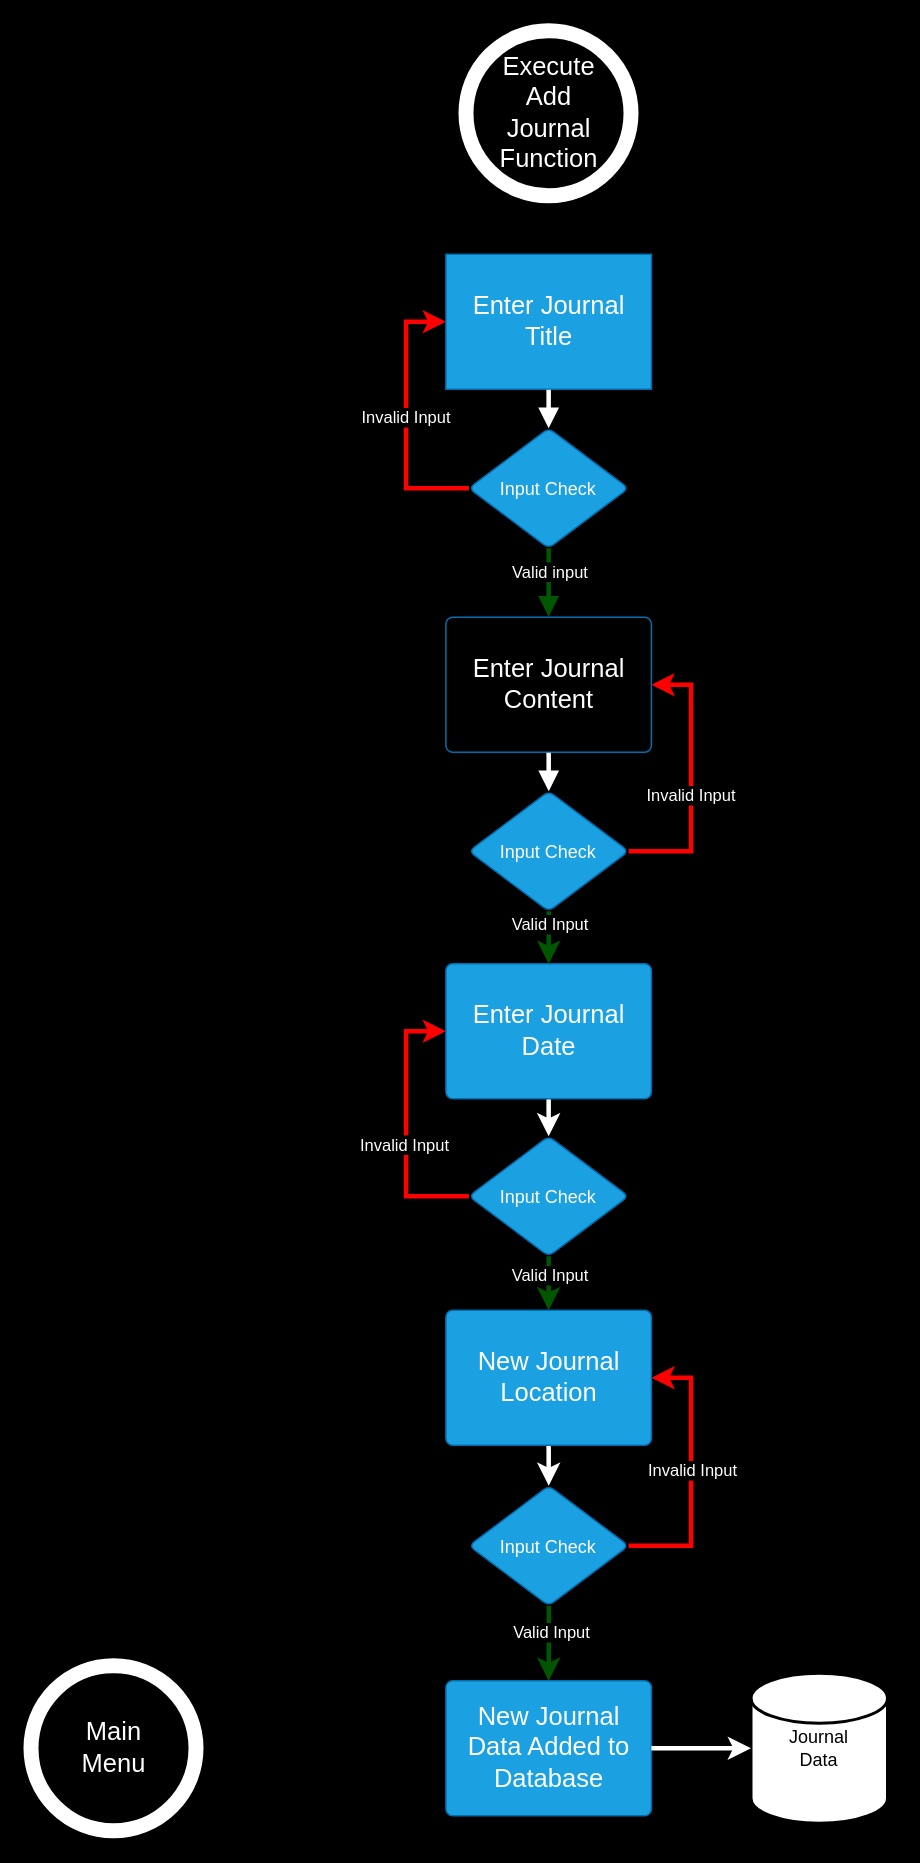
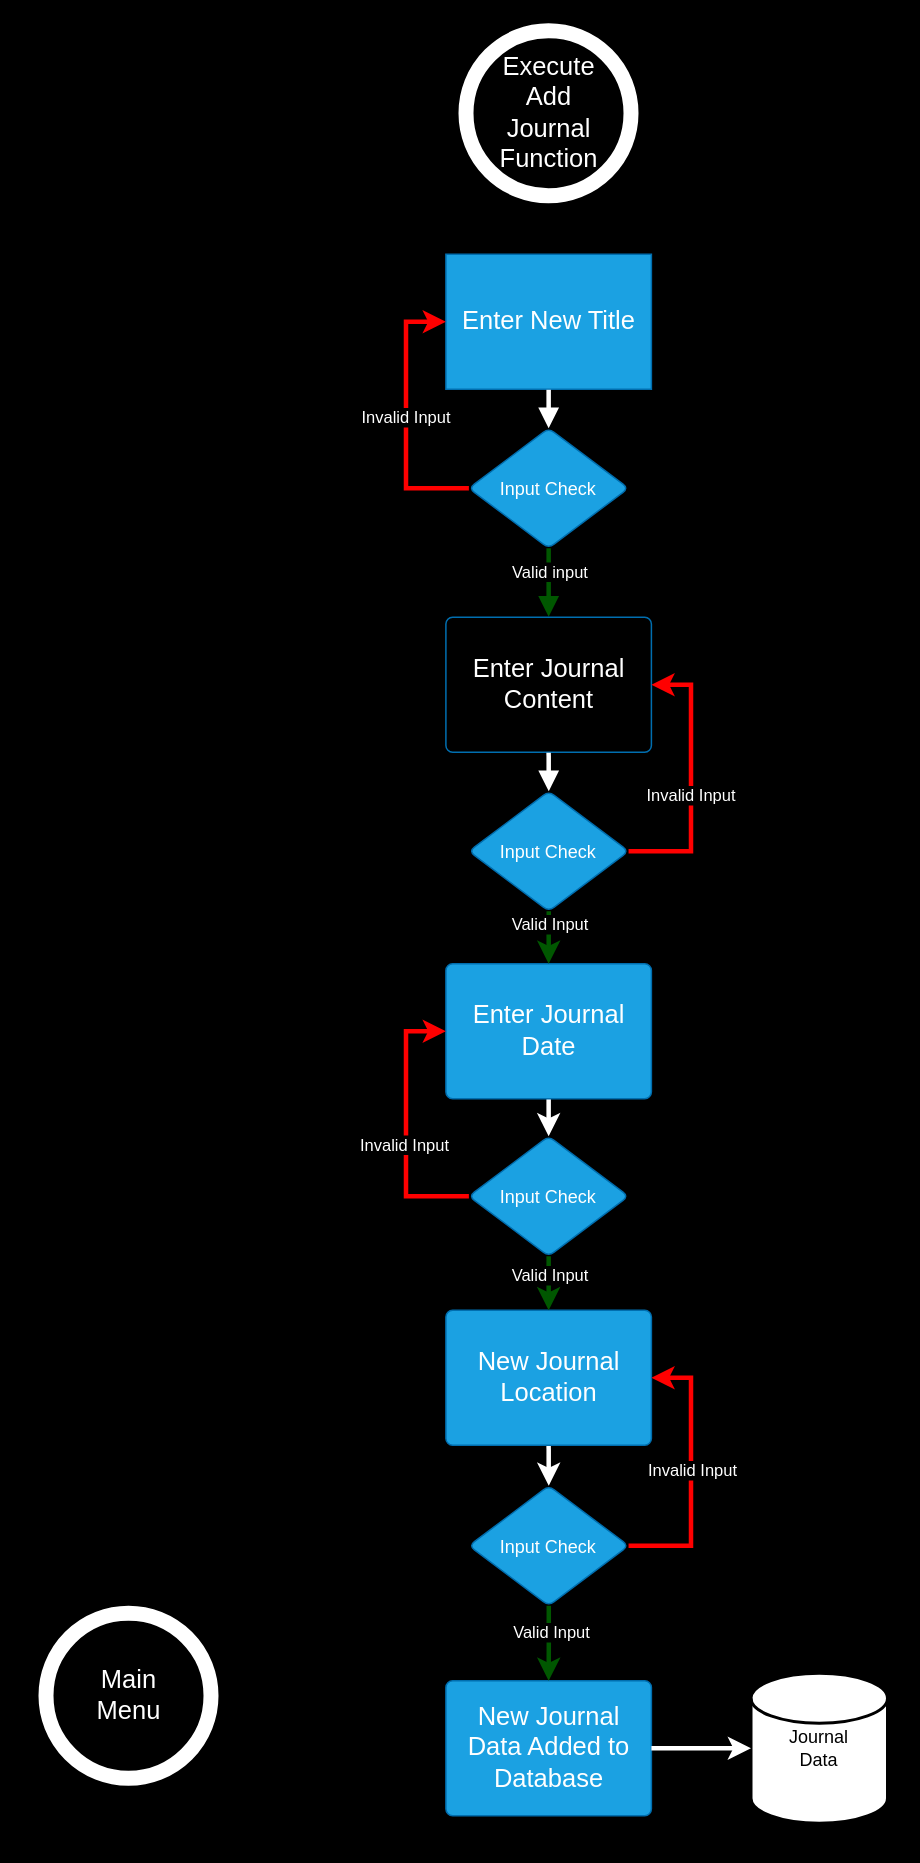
node "Enter Journal Title": label "Enter Journal Title" -> "Enter New Title"
node "Main Menu": moved (113, 1748) -> (128, 1696)
